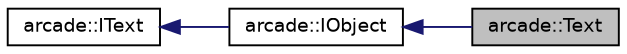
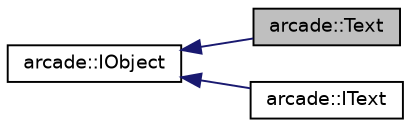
edge "arcade::IObject" -> "arcade::IText": reversed
